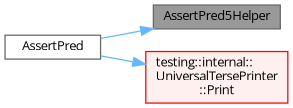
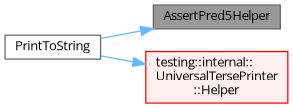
node "AssertPred": label "AssertPred" -> "PrintToString"
node "testing::internal:: UniversalTersePrinter ::Print": label "testing::internal:: UniversalTersePrinter ::Print" -> "testing::internal:: UniversalTersePrinter ::Helper"
